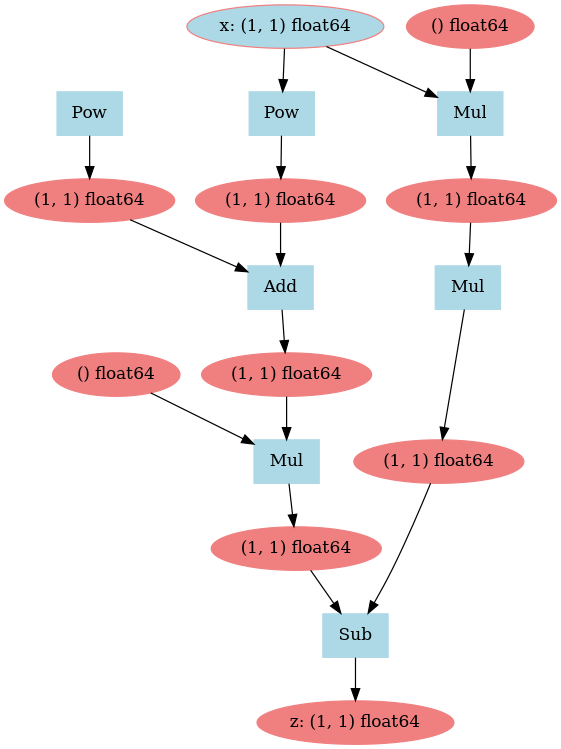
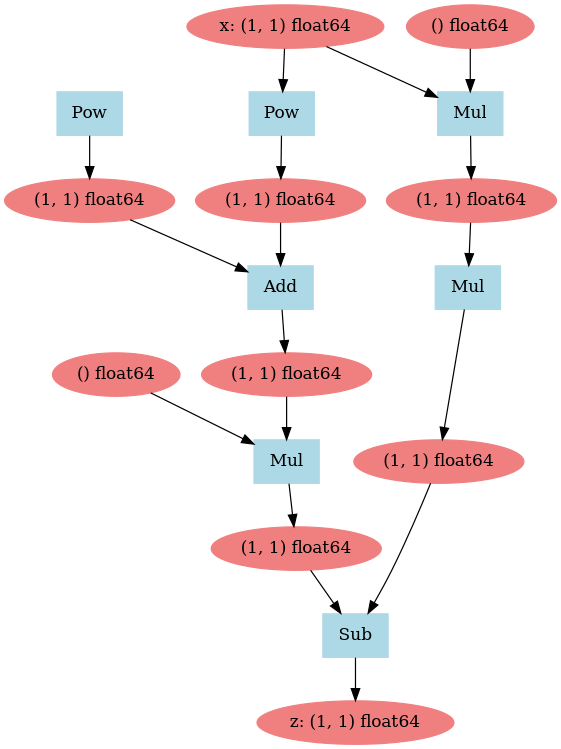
node "x: (1, 1) float64": fillcolor lightblue -> lightcoral
